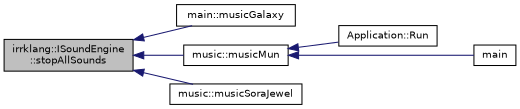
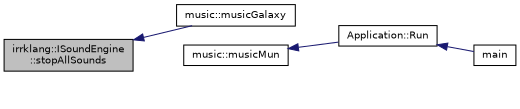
node "main::musicGalaxy": label "main::musicGalaxy" -> "music::musicGalaxy"
edge "music::musicMun" -> "irrklang::ISoundEngine ::stopAllSounds": removed
edge "main" -> "music::musicMun": now "main" -> "Application::Run"
node "music::musicSoraJewel": removed
